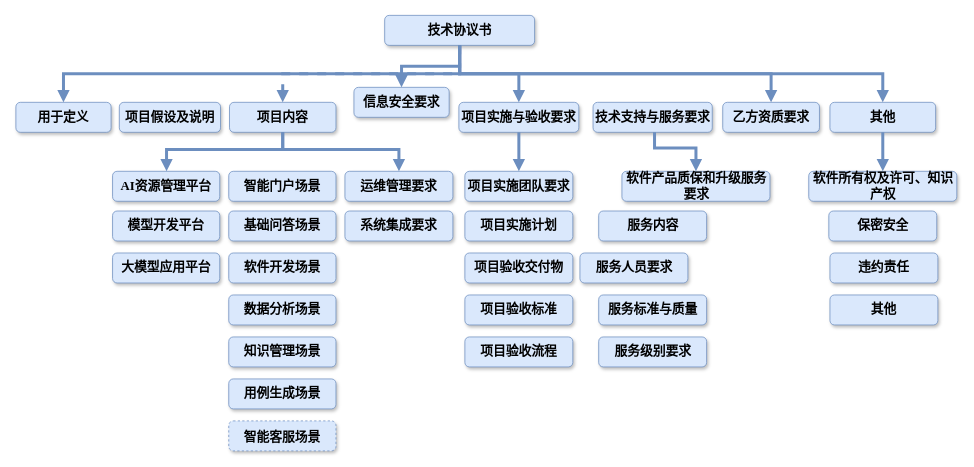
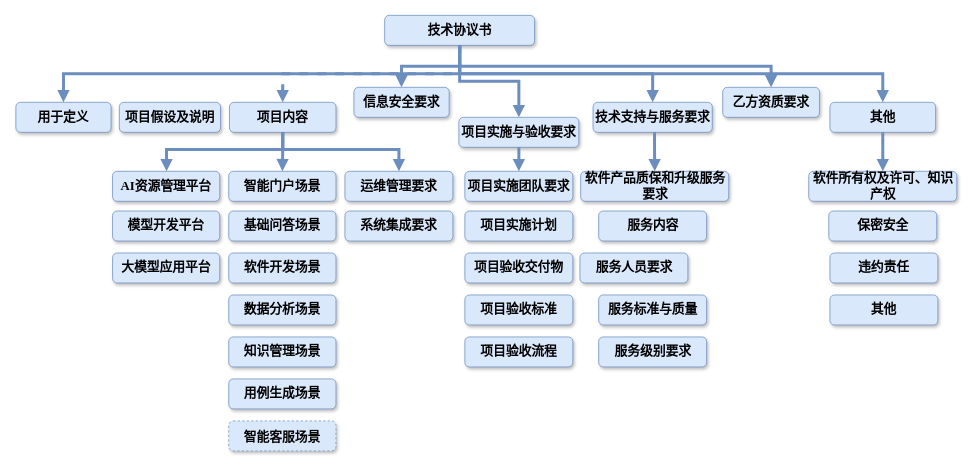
edge "技术协议书" -> "技术支持与服务要求": added
node "项目实施与验收要求": moved (519, 117) -> (519, 132)
node "乙方资质要求": moved (771, 117) -> (771, 102)
edge "项目内容" -> "智能门户场景": added
node "软件产品质保和升级服务要求": moved (696, 186) -> (655, 186)
